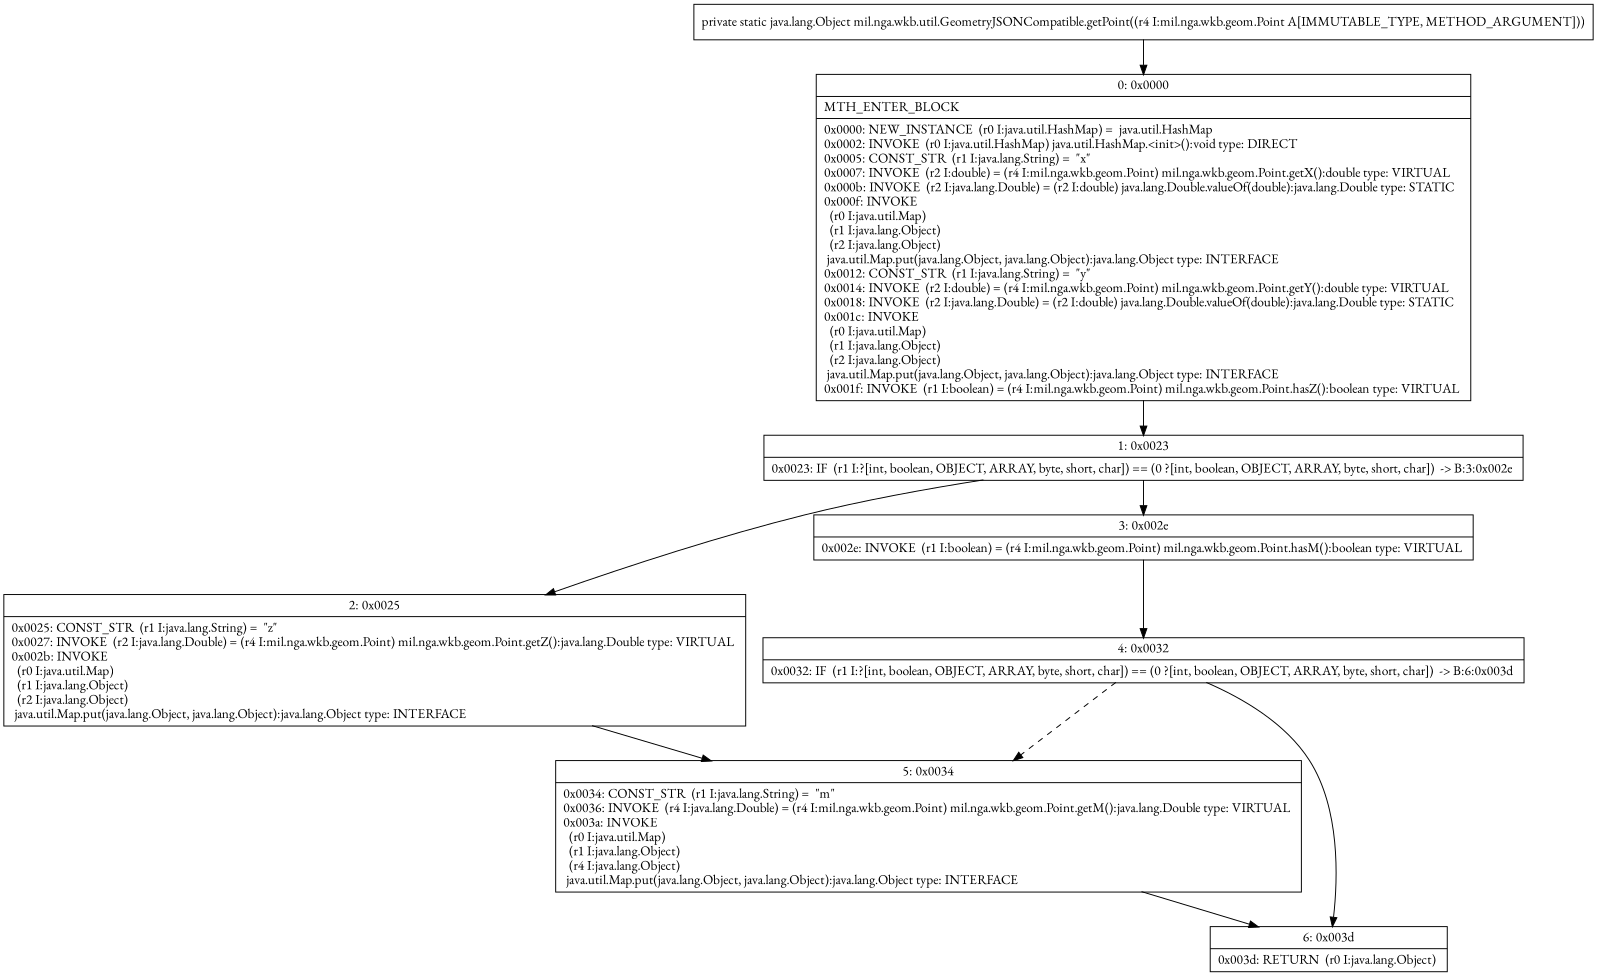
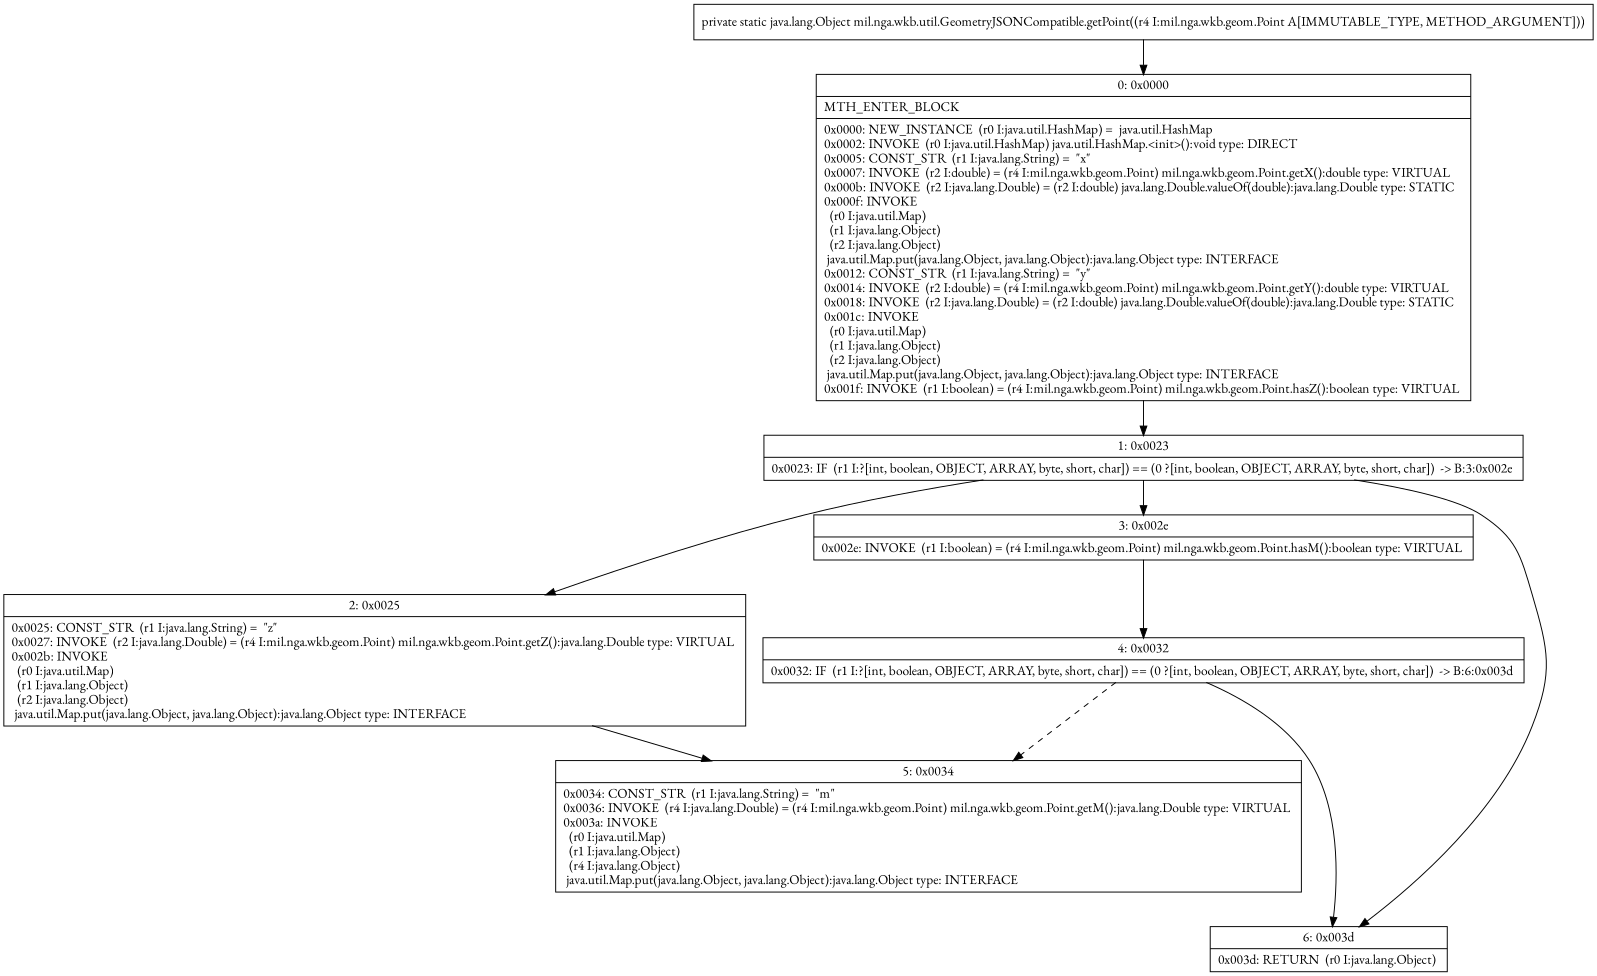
edge "5: 0x0034" -> "6: 0x003d": now "1: 0x0023" -> "6: 0x003d"
